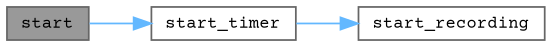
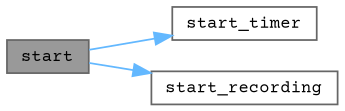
edge "start_timer" -> "start_recording": now "start" -> "start_recording"
